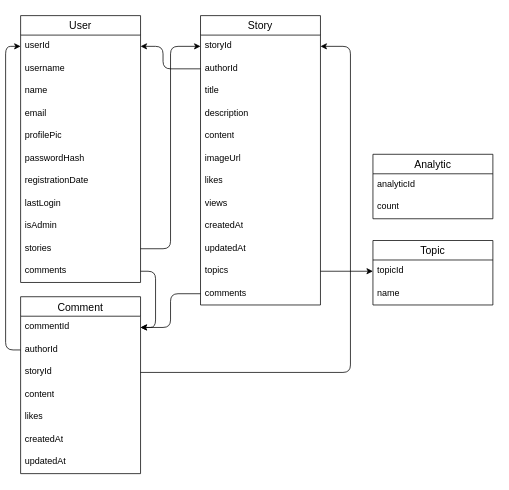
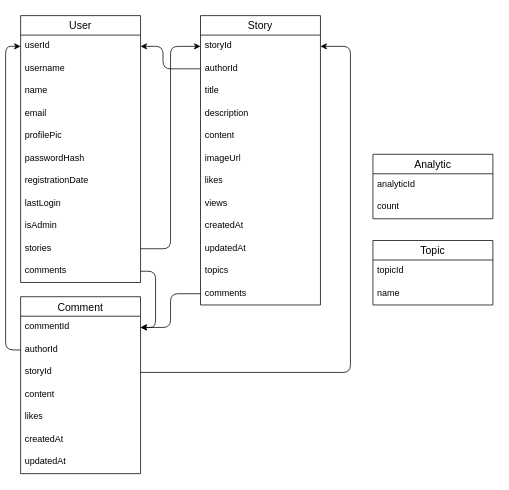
edge "topics" -> "topicId": removed
